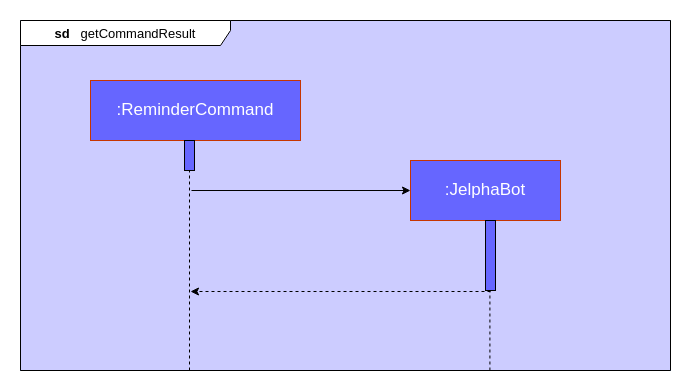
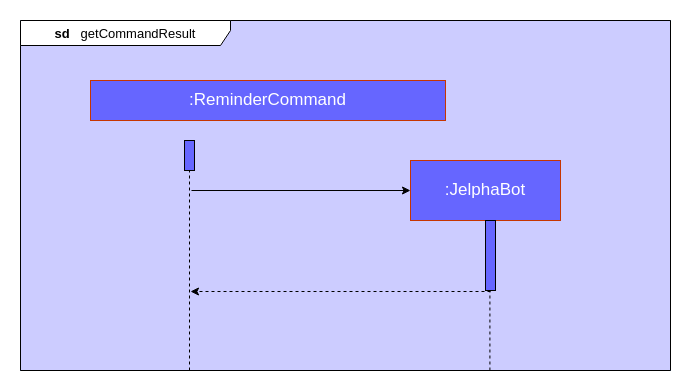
node ":ReminderCommand": size 210x60 -> 355x40
